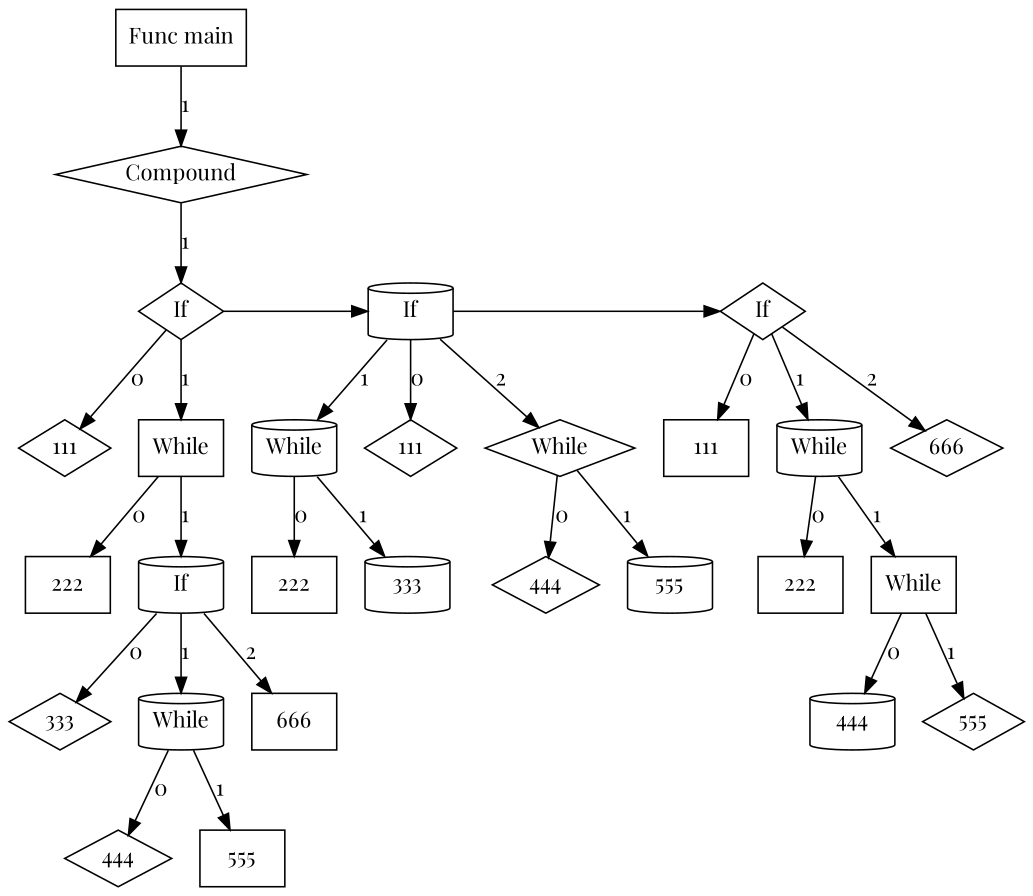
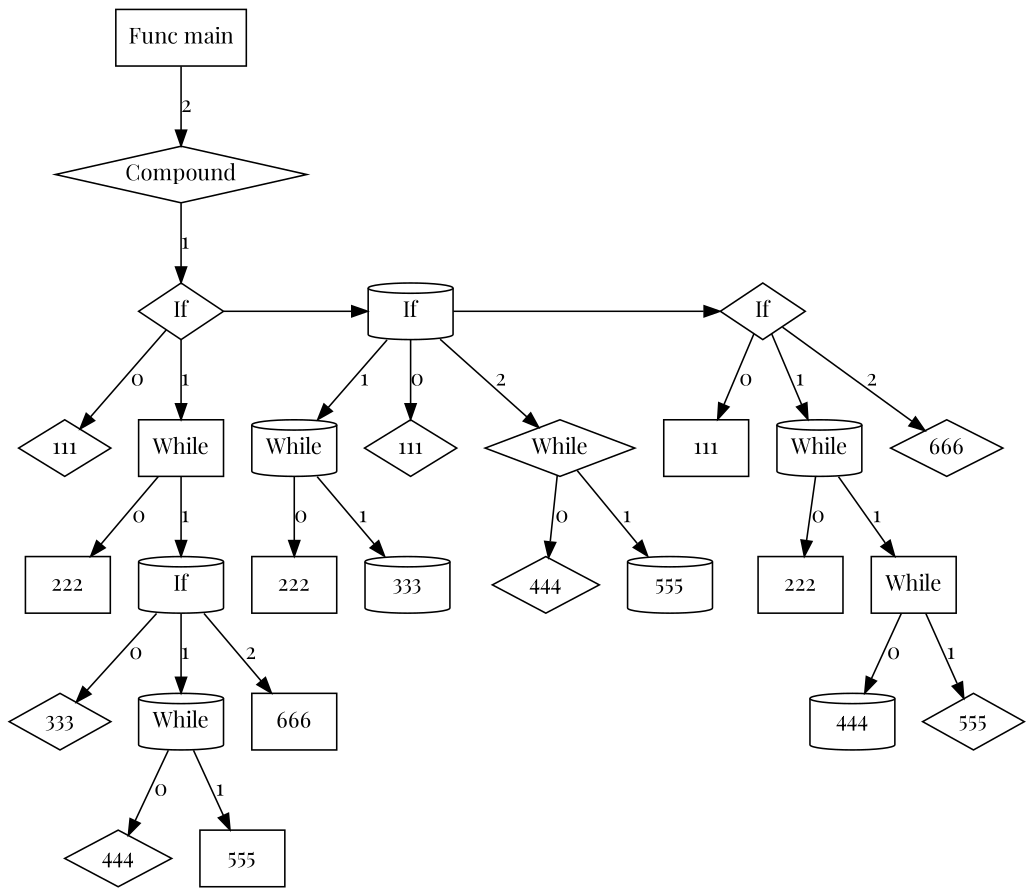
edge "Func main" -> "Compound": label "1" -> "2"
